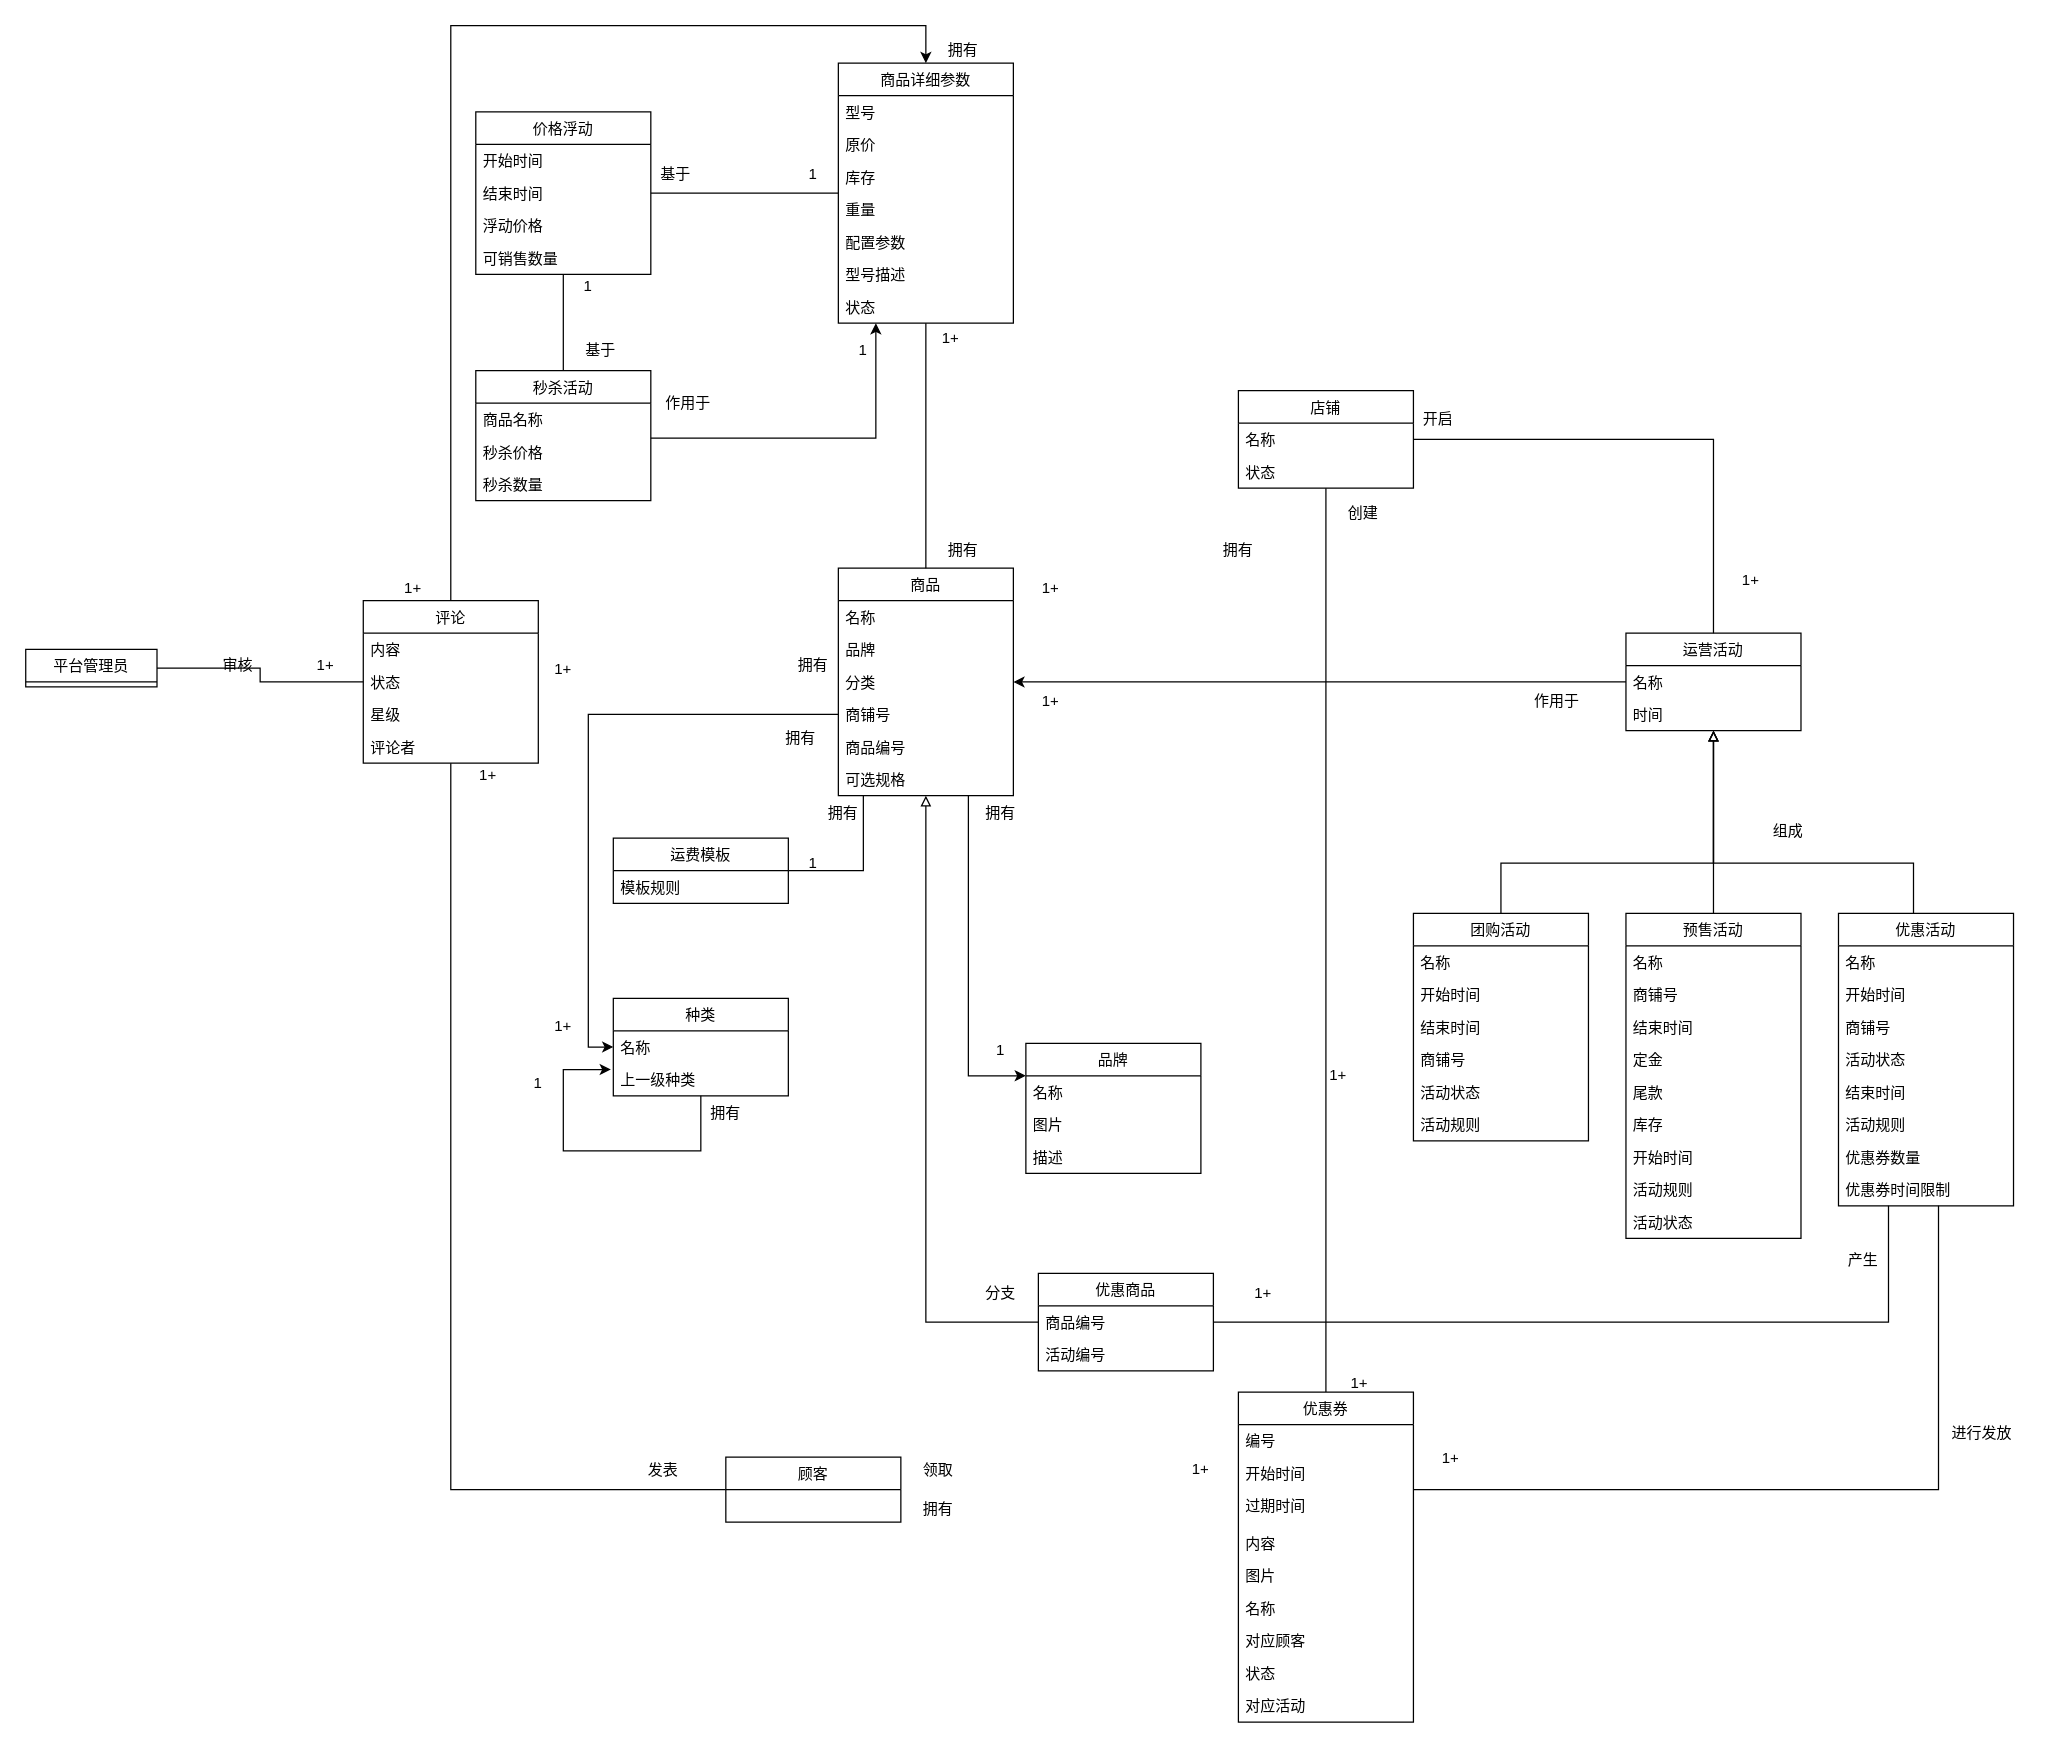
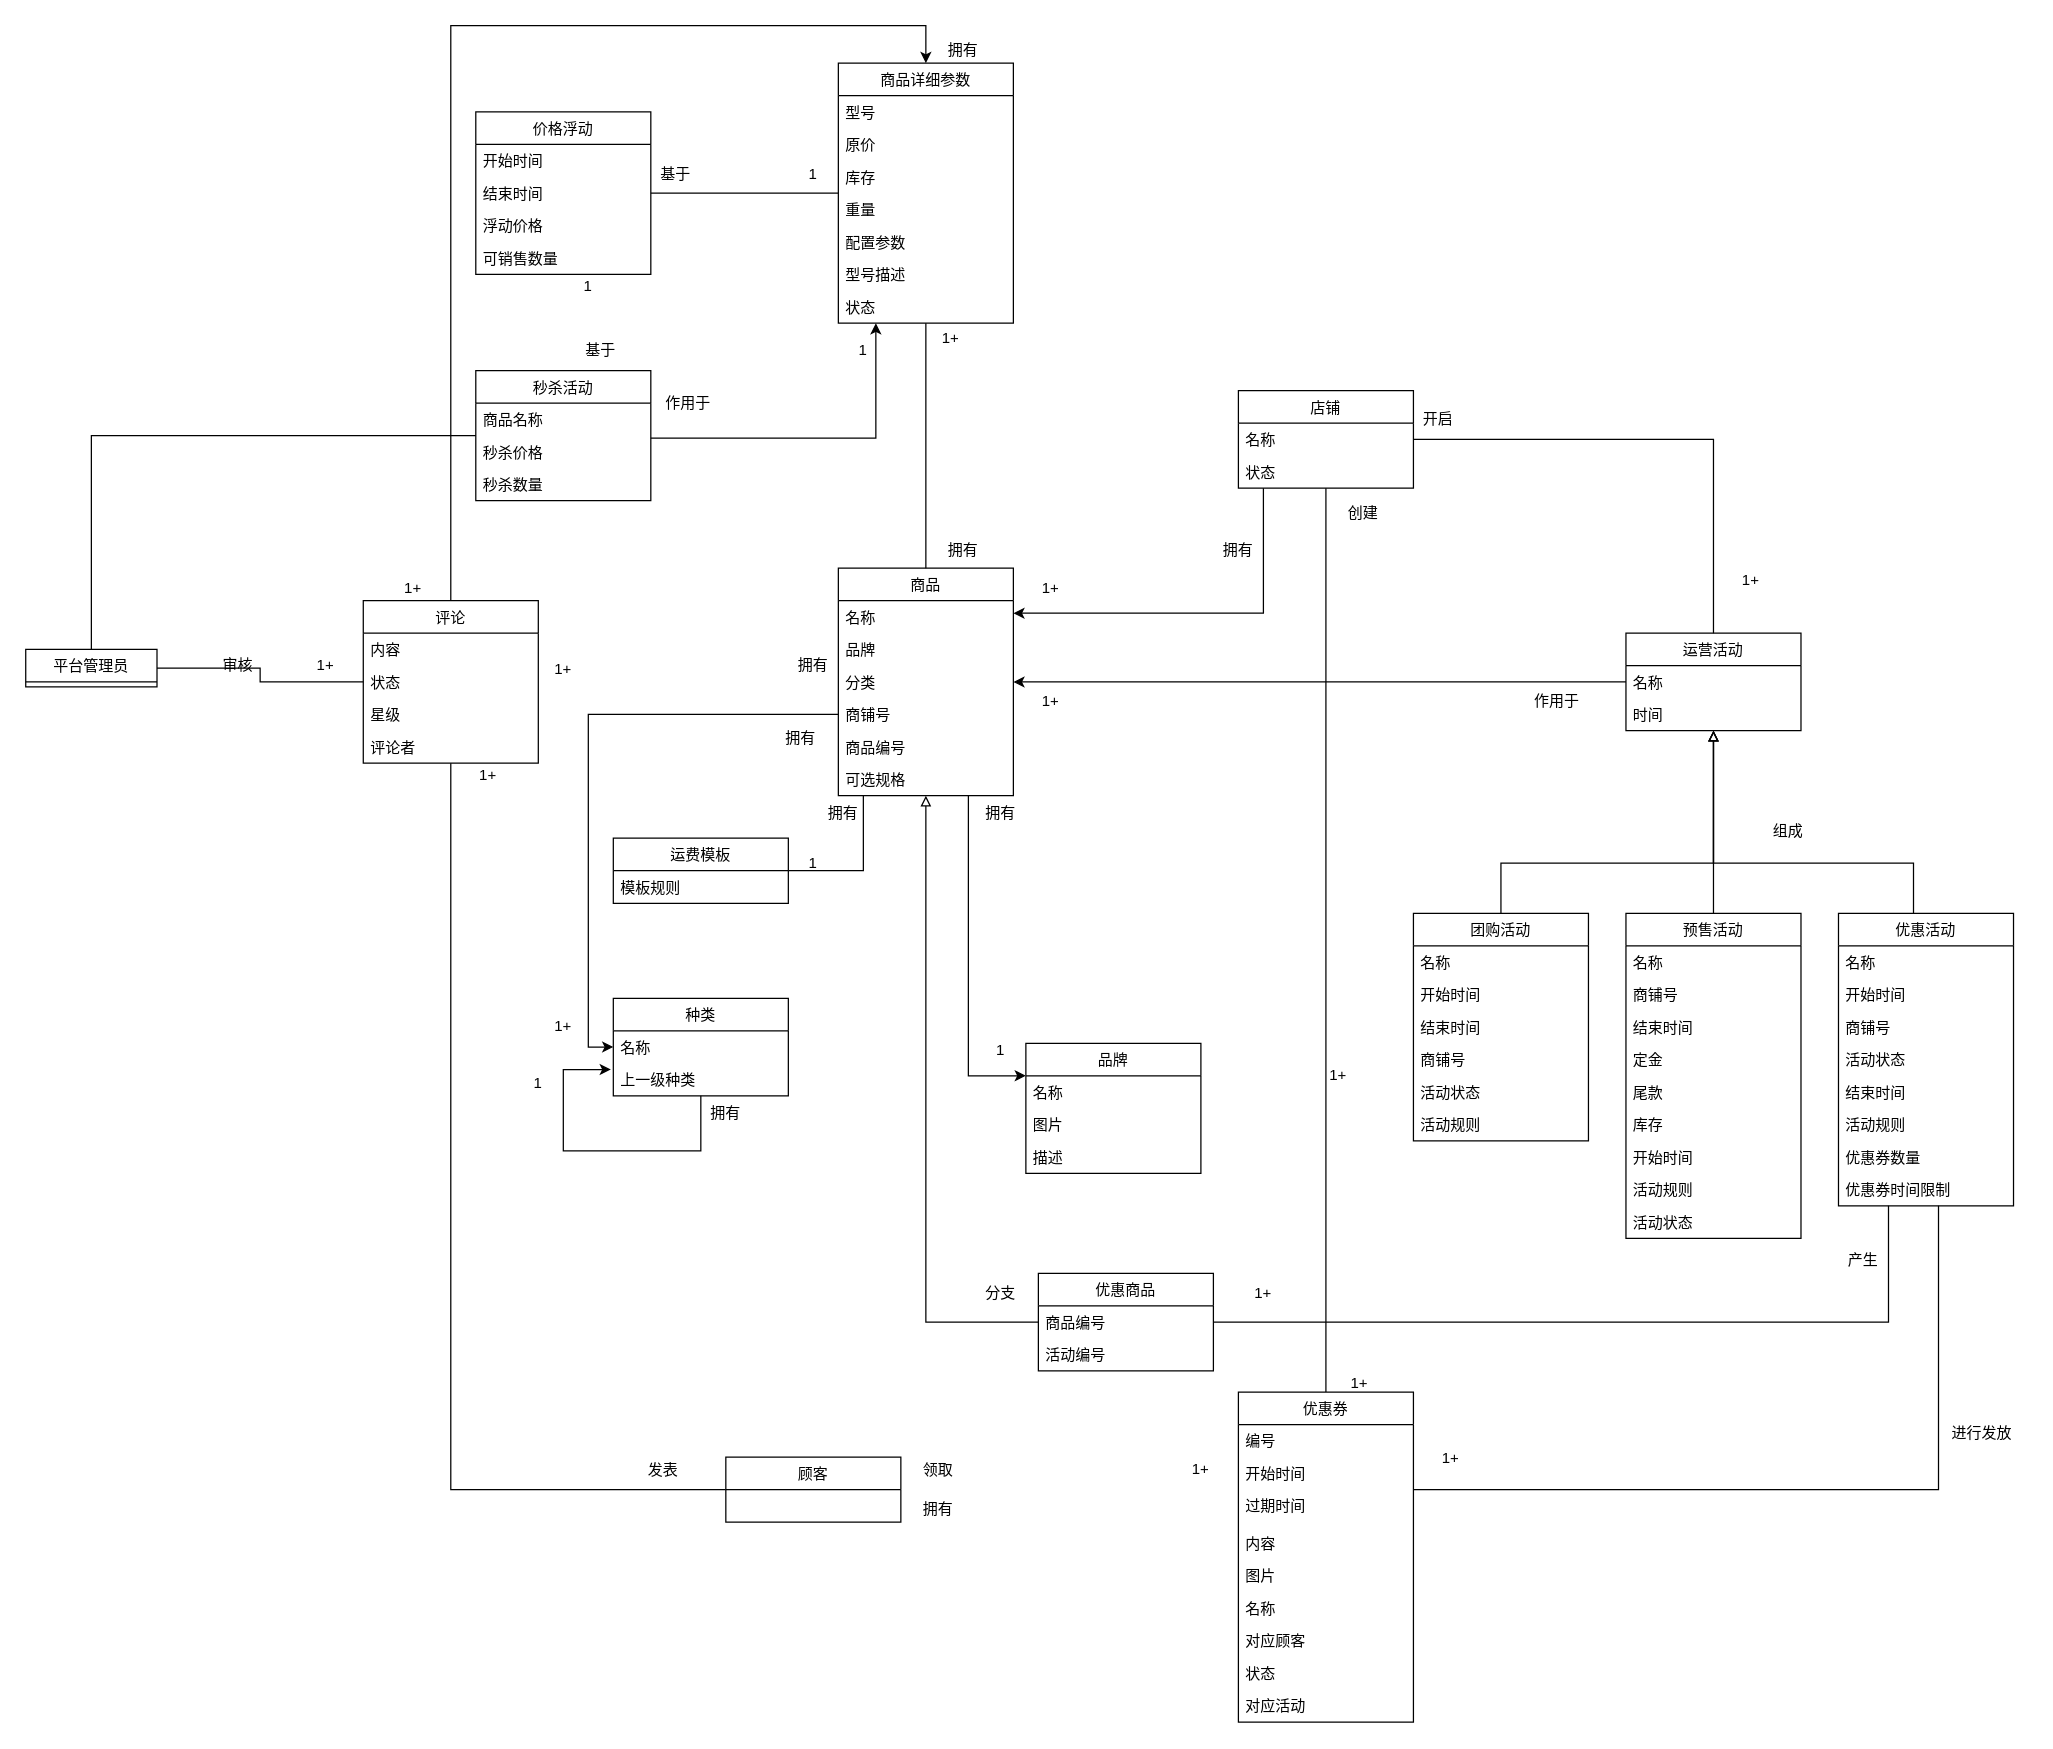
edge "价格浮动" -- "秒杀活动": now "平台管理员" -- "秒杀活动"
edge "店铺" -> "商品": added
